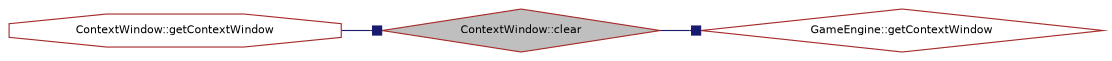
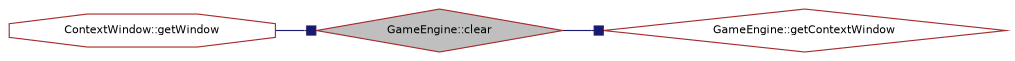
node "ContextWindow::getContextWindow": label "ContextWindow::getContextWindow" -> "ContextWindow::getWindow"
node "ContextWindow::clear": label "ContextWindow::clear" -> "GameEngine::clear"
